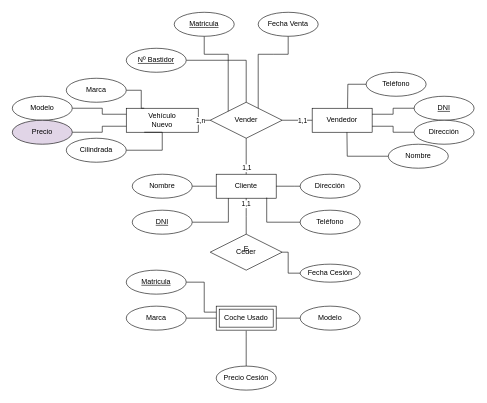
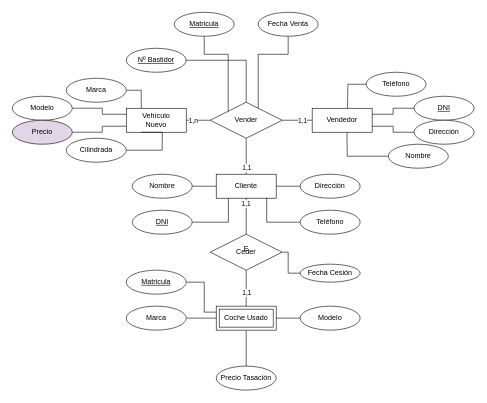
node "Vehículo Nuevo": size 72x24 -> 60x24
edge "Ceder" -- "Coche Usado": added, label "1,1"
node "Precio Cesión": label "Precio Cesión" -> "Precio Tasación"
